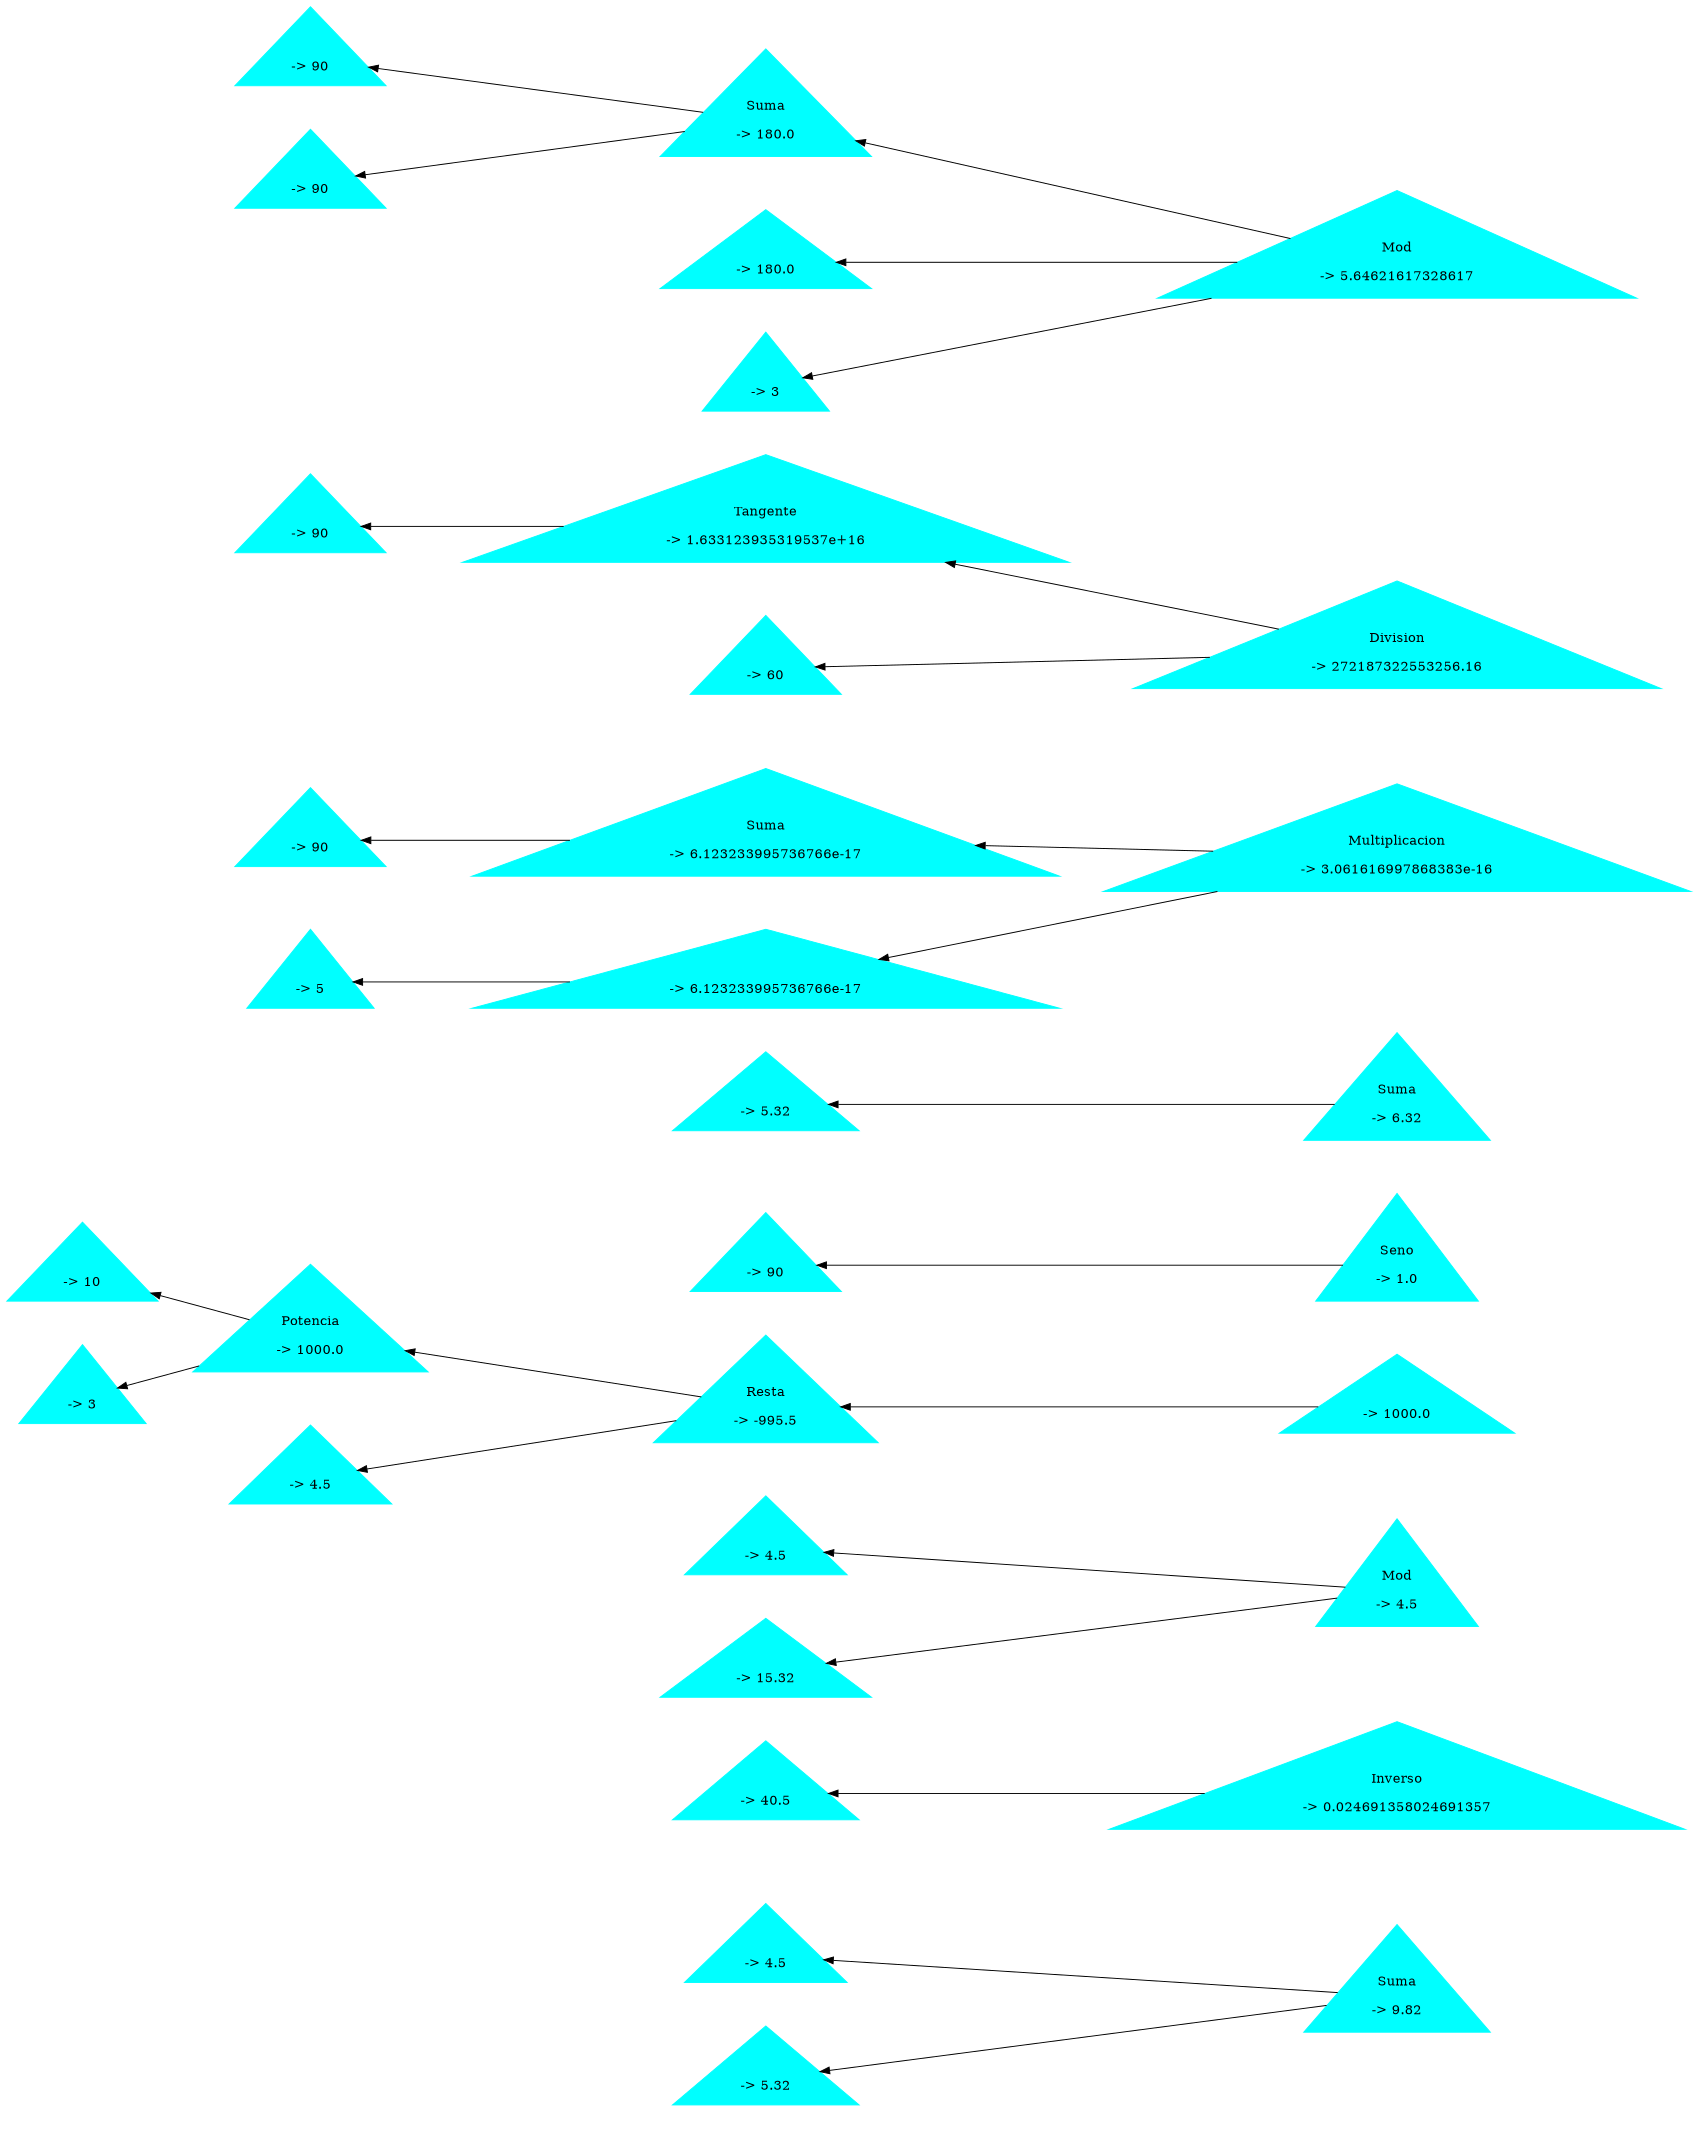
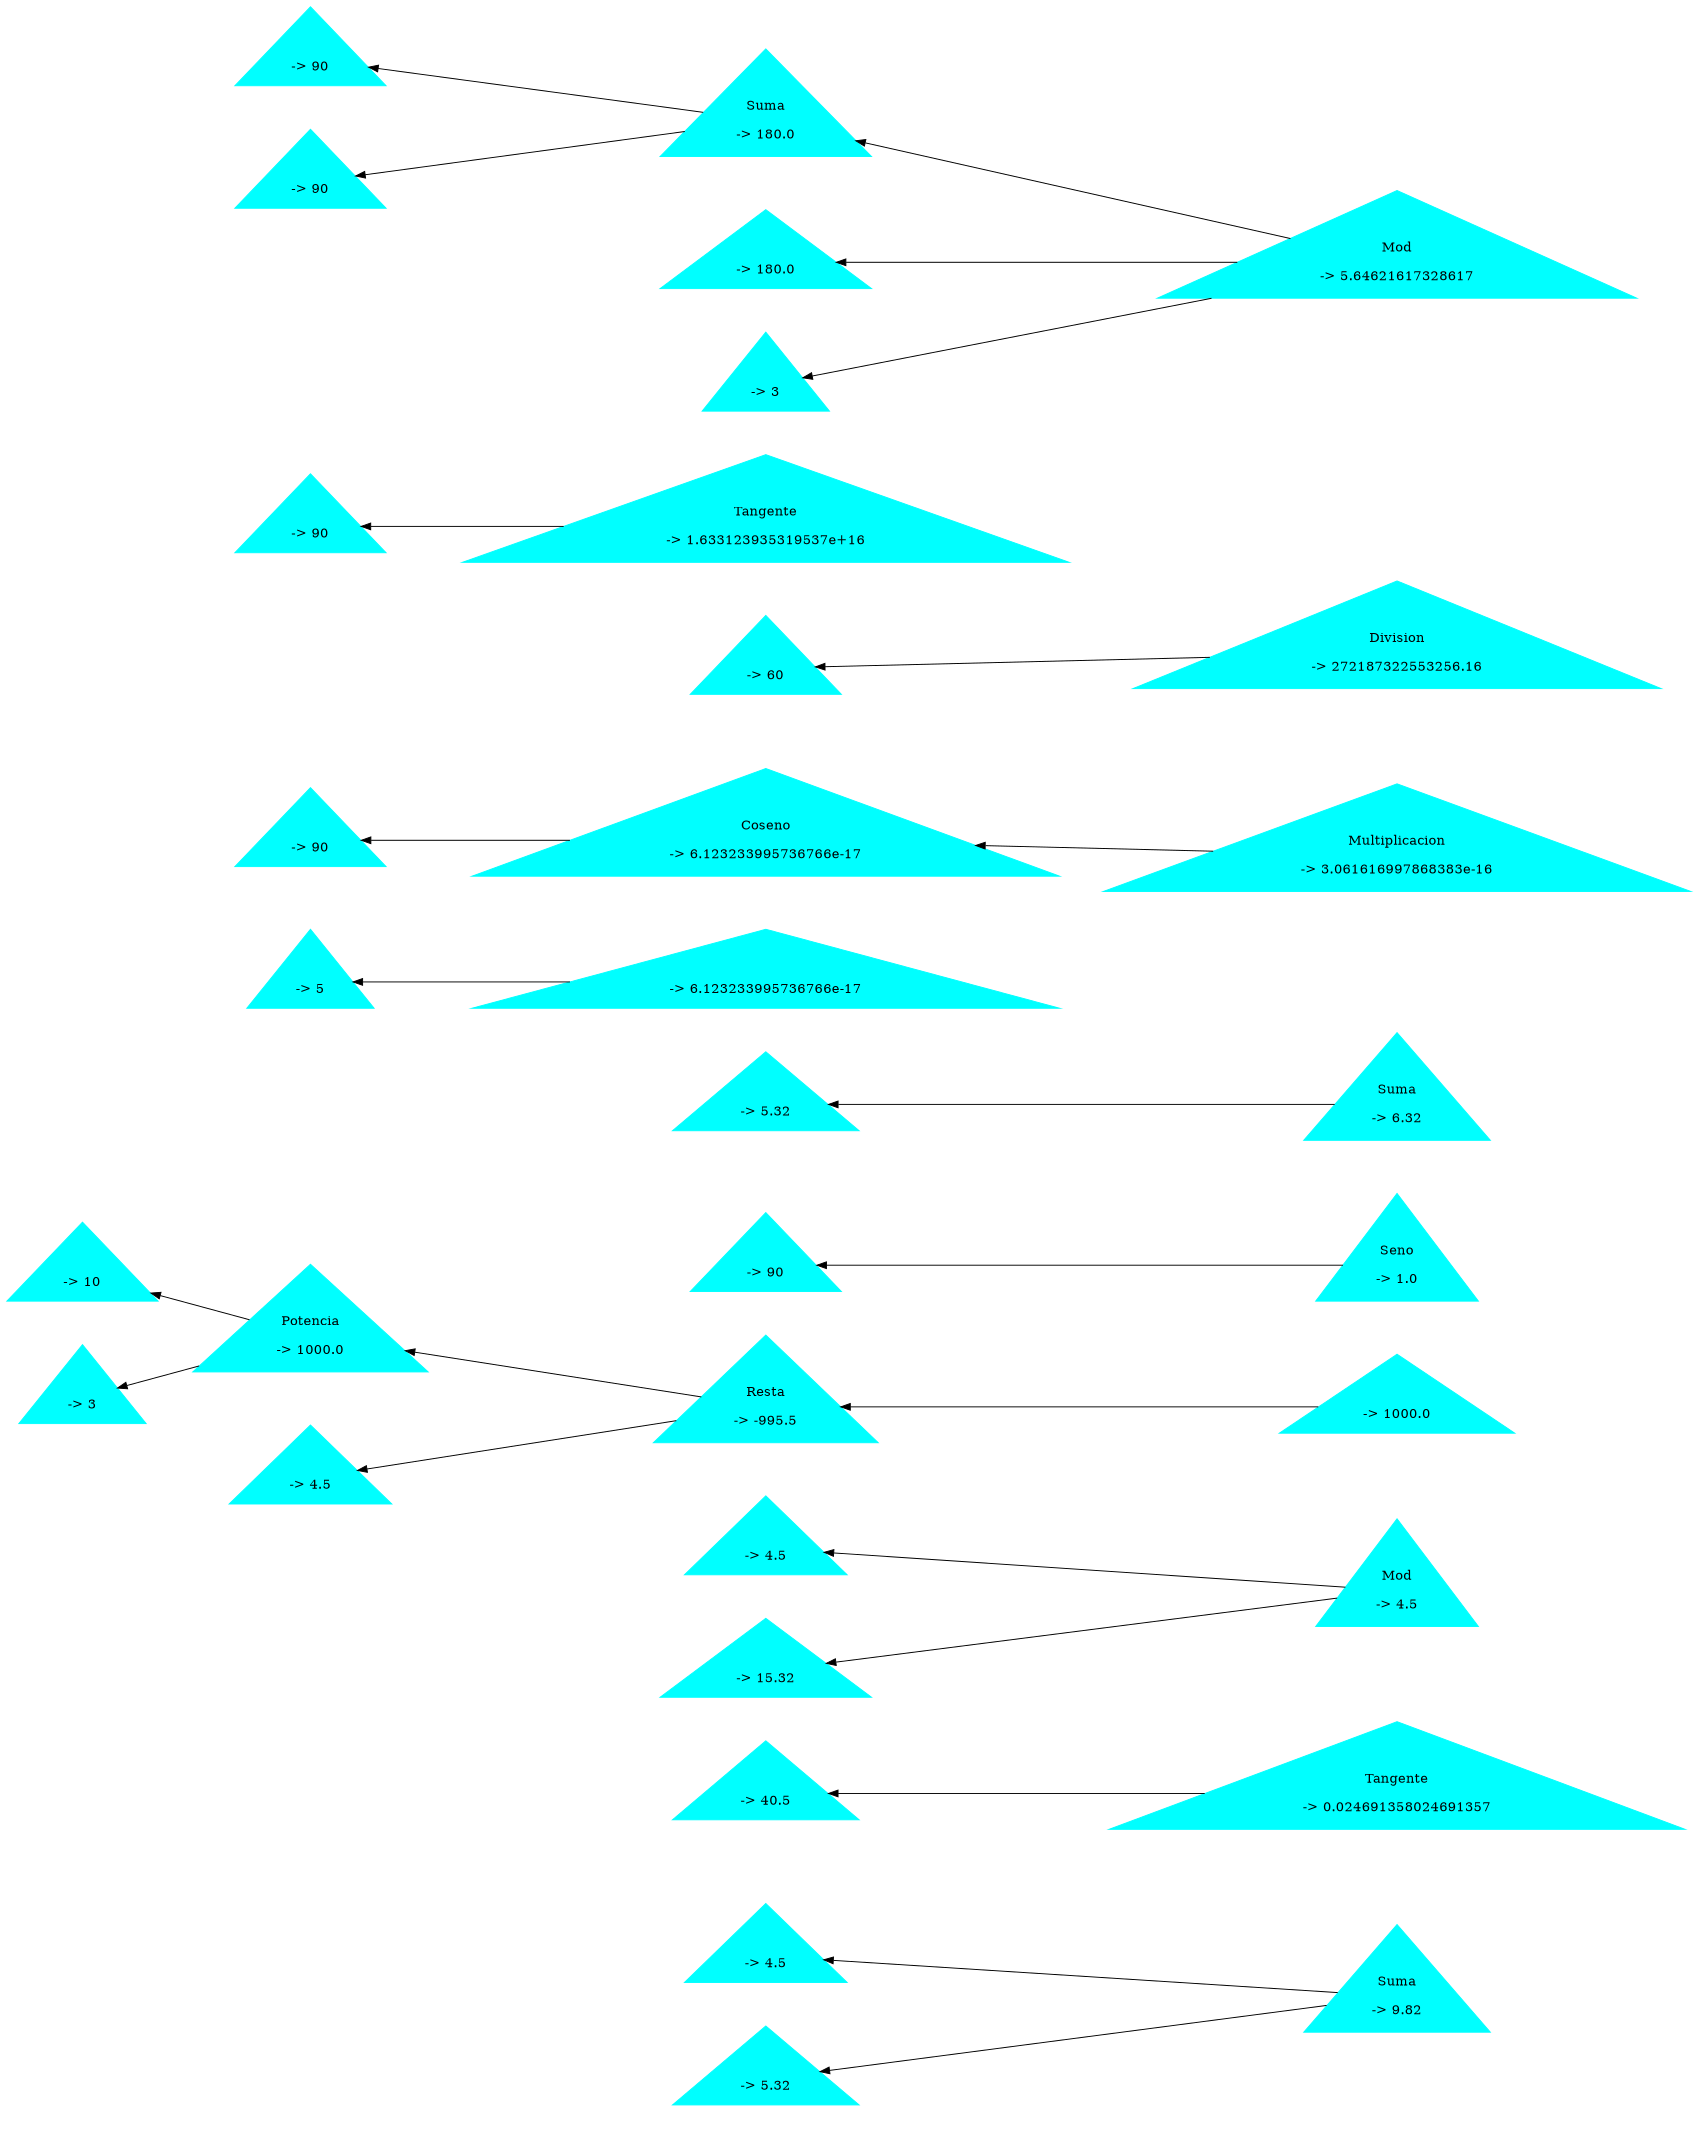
edge "Division -> 272187322553256.16" -> "Tangente -> 1.633123935319537e+16": removed
node "Suma -> 6.123233995736766e-17": label "Suma -> 6.123233995736766e-17" -> "Coseno -> 6.123233995736766e-17"
edge "Multiplicacion -> 3.061616997868383e-16" -> "-> 6.123233995736766e-17": removed
node "Inverso -> 0.024691358024691357": label "Inverso -> 0.024691358024691357" -> "Tangente -> 0.024691358024691357"
